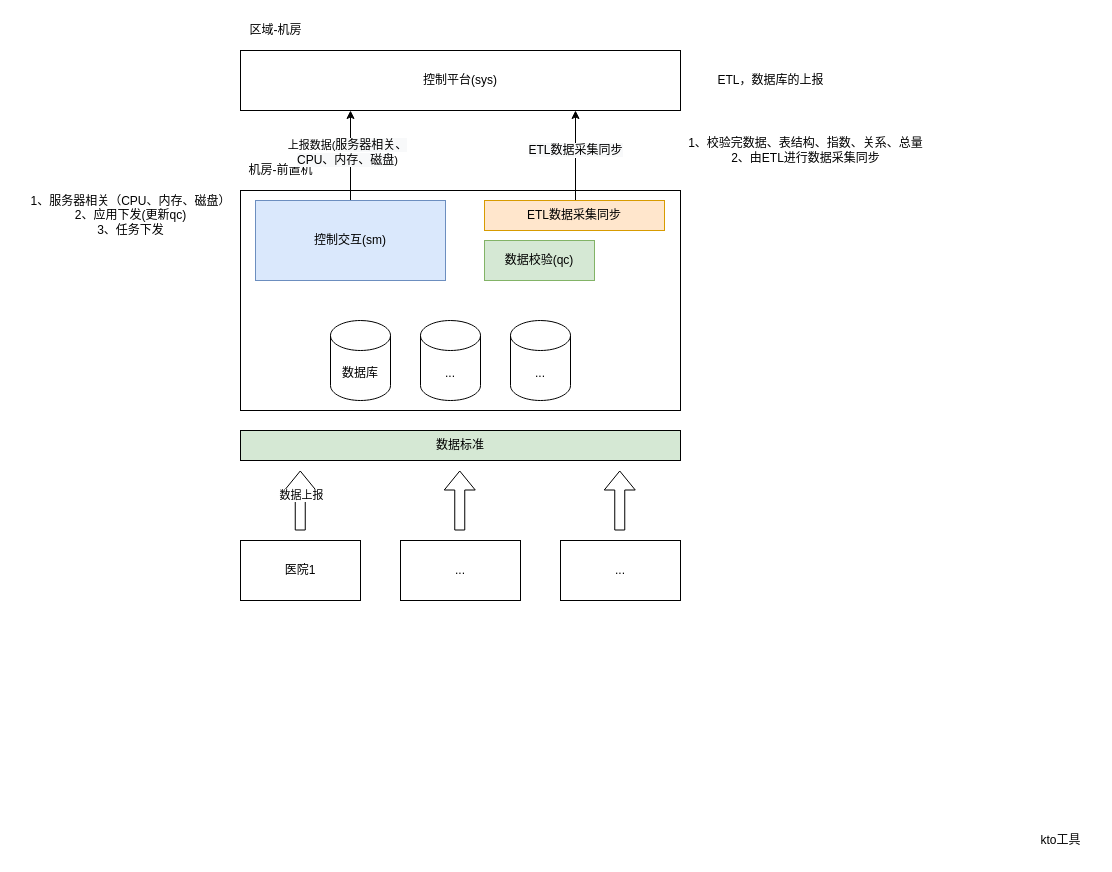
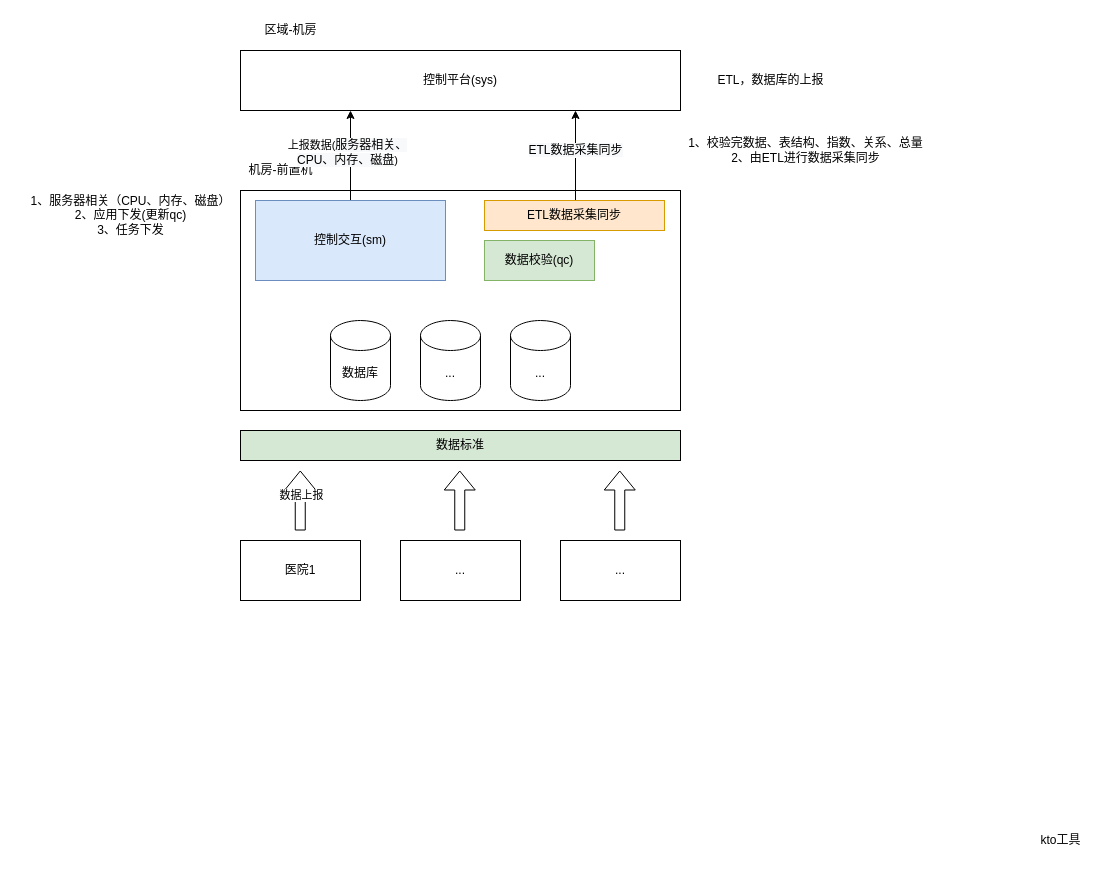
node "区域-机房": moved (276, 31) -> (291, 31)
